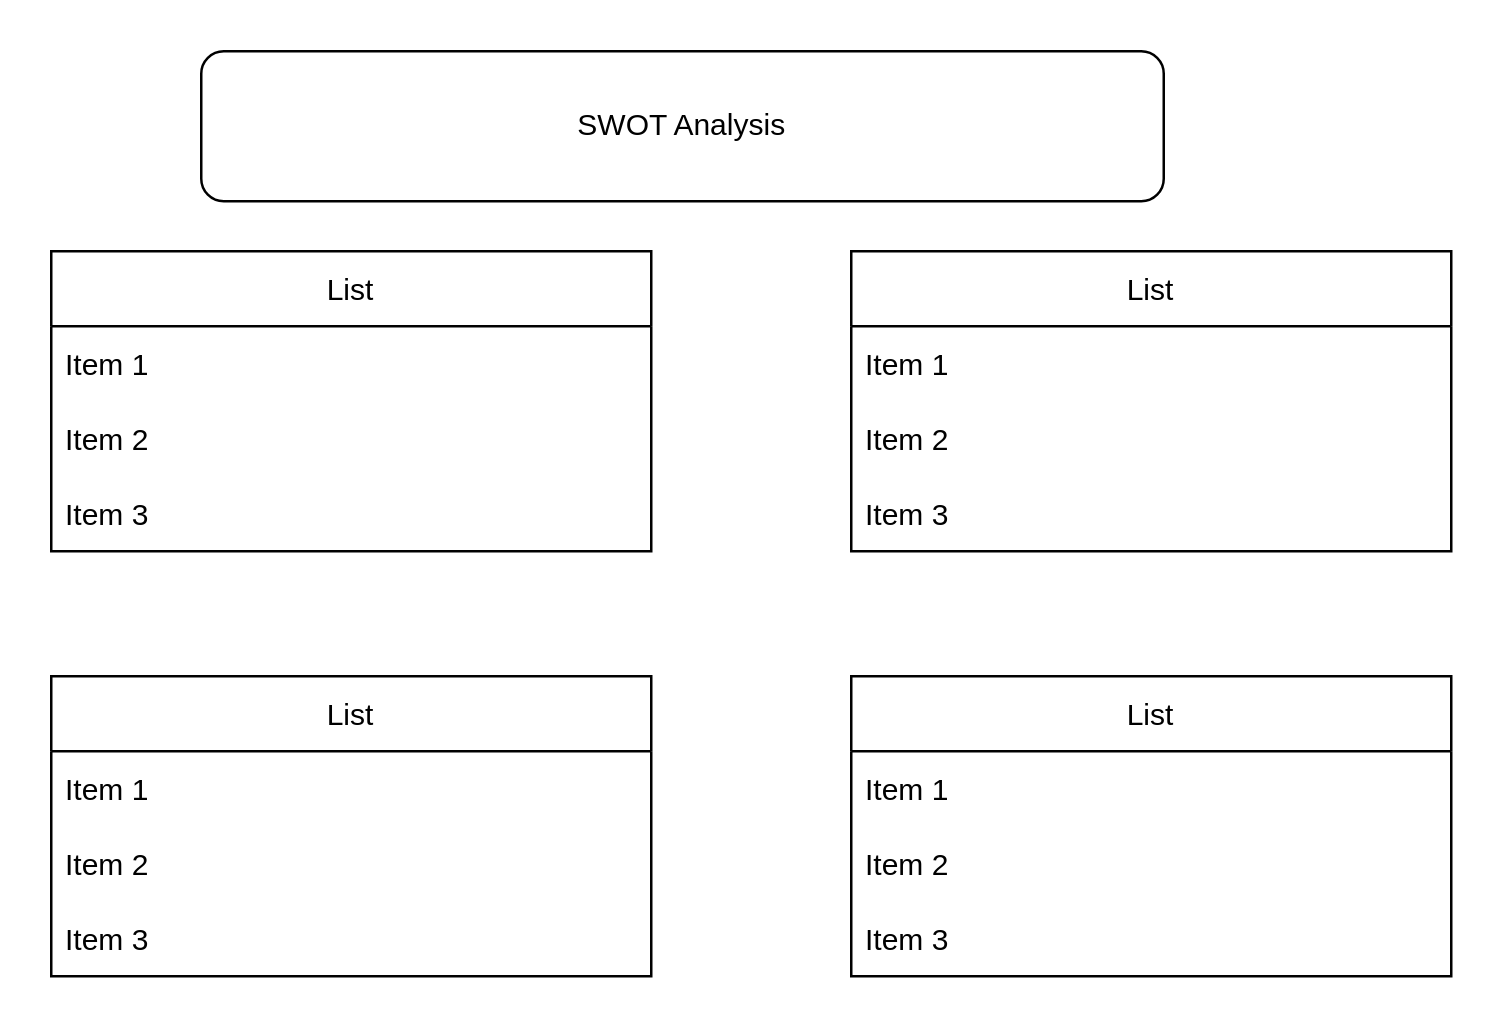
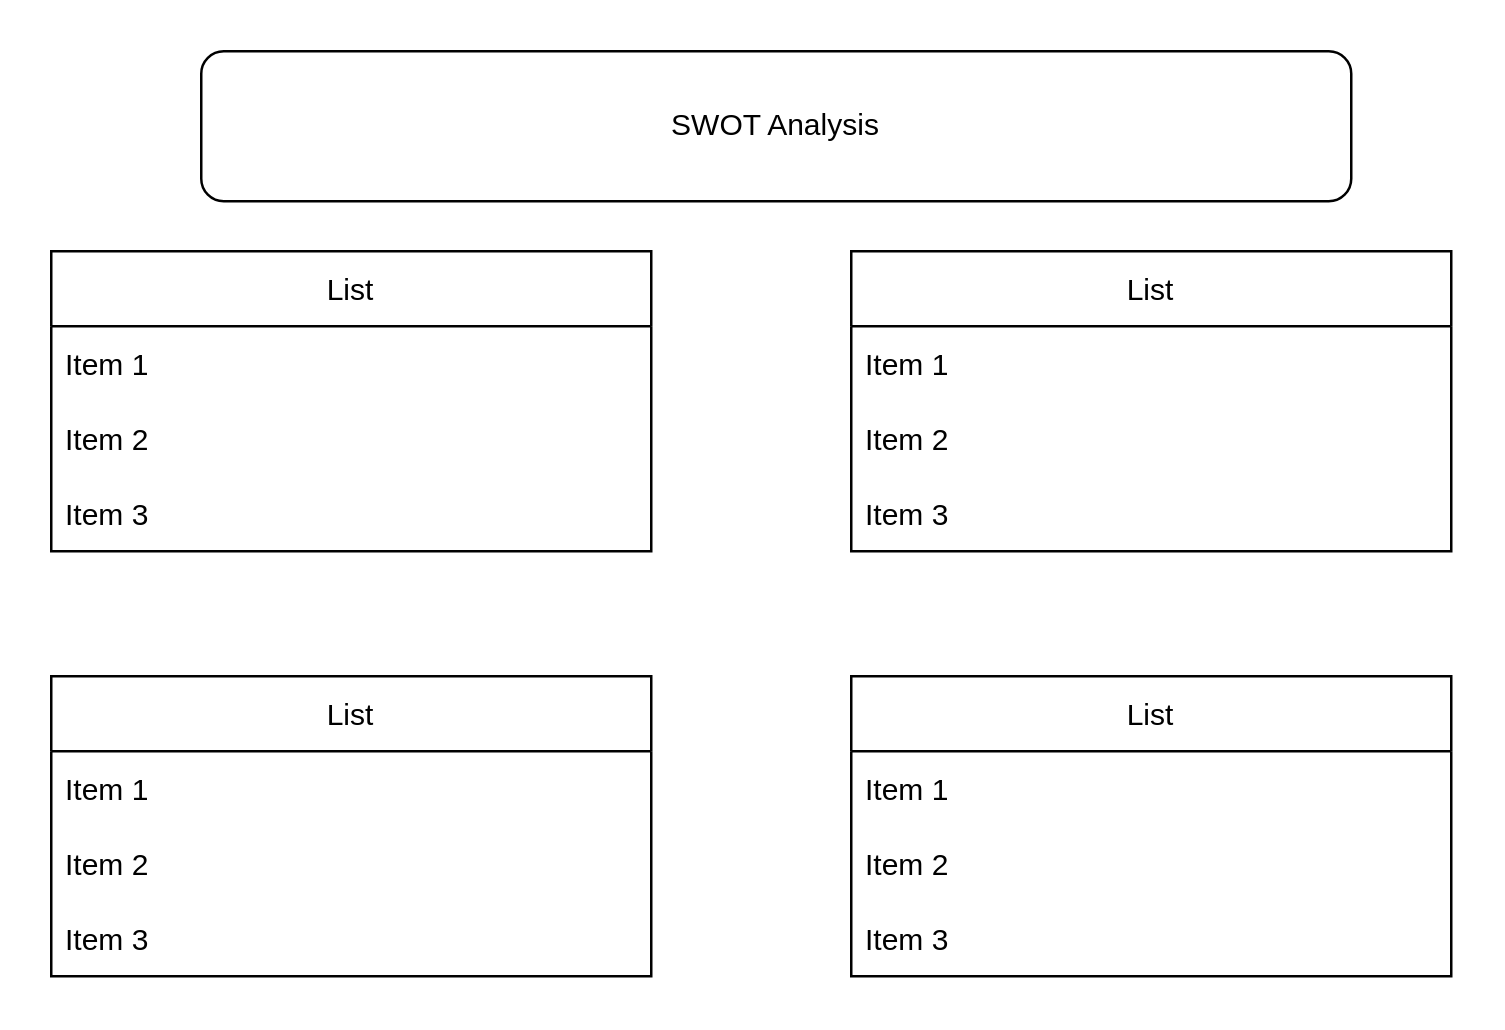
node "SWOT Analysis": size 963x150 -> 1150x150
